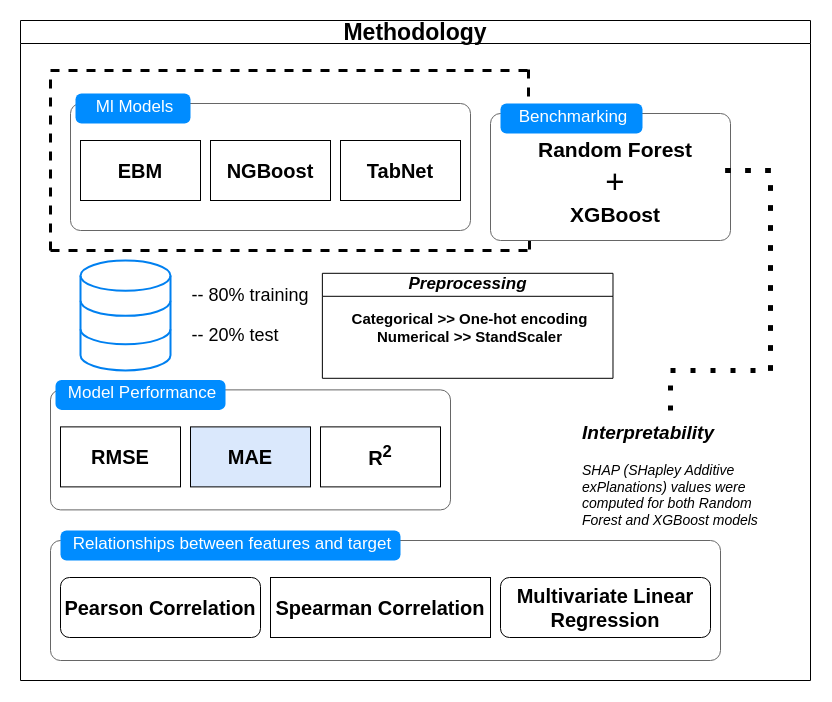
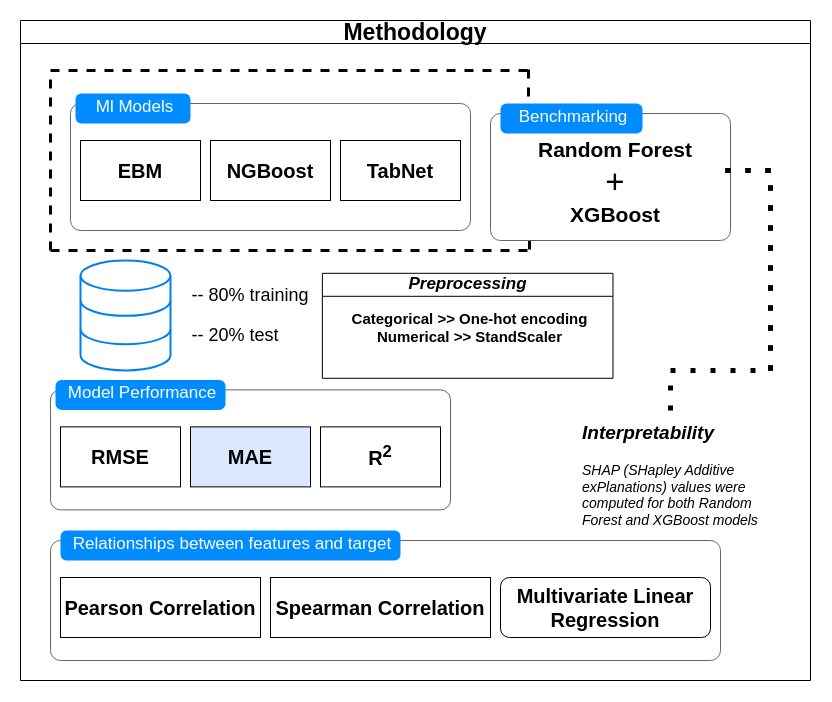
node "Pearson Correlation": shape rounded rectangle -> rectangle
